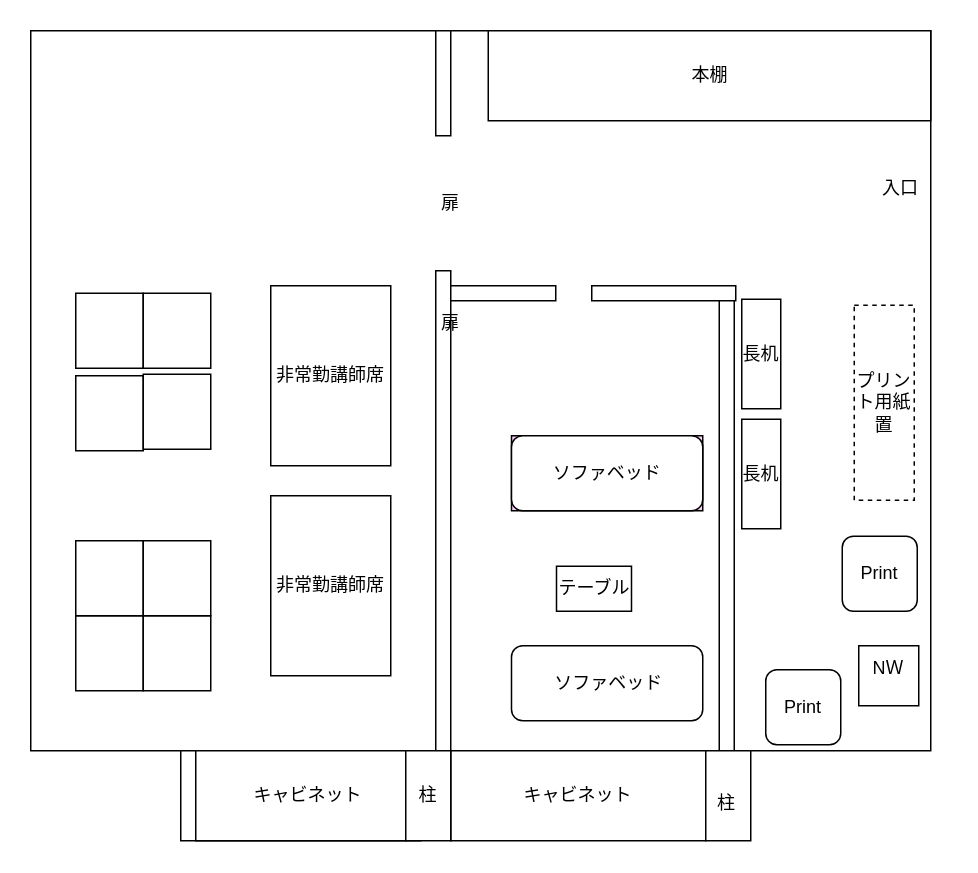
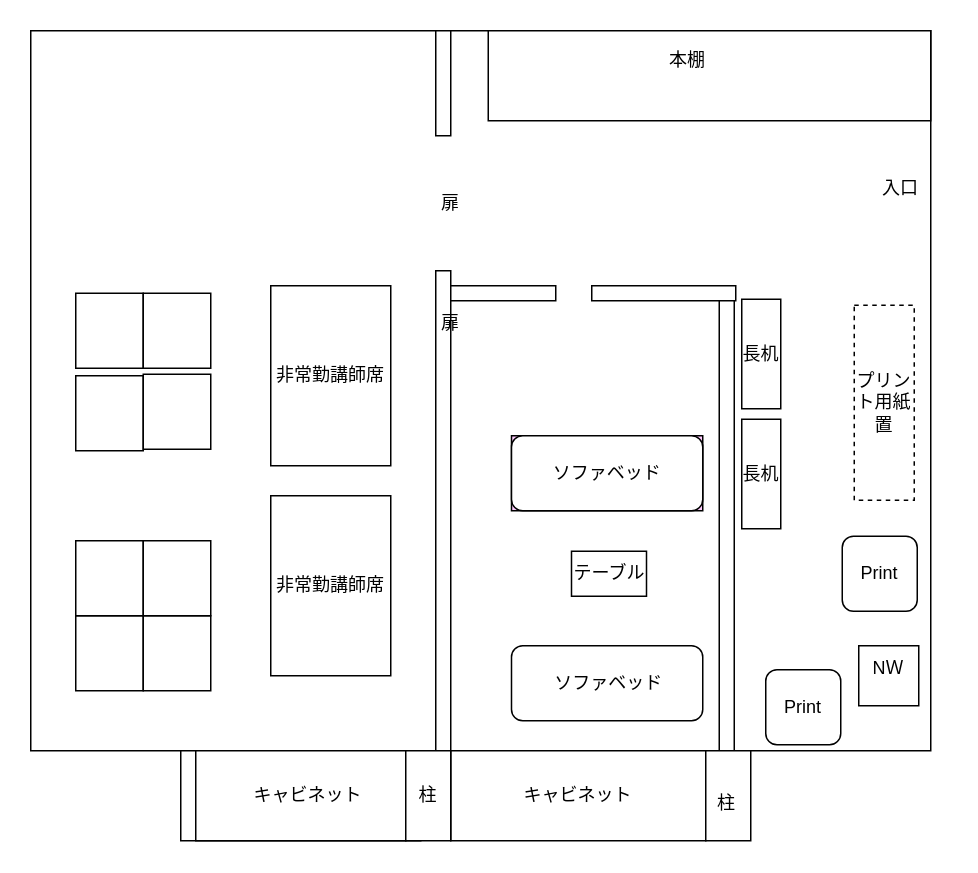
node "本棚": moved (710, 76) -> (687, 61)
node "テーブル": moved (594, 589) -> (609, 574)
